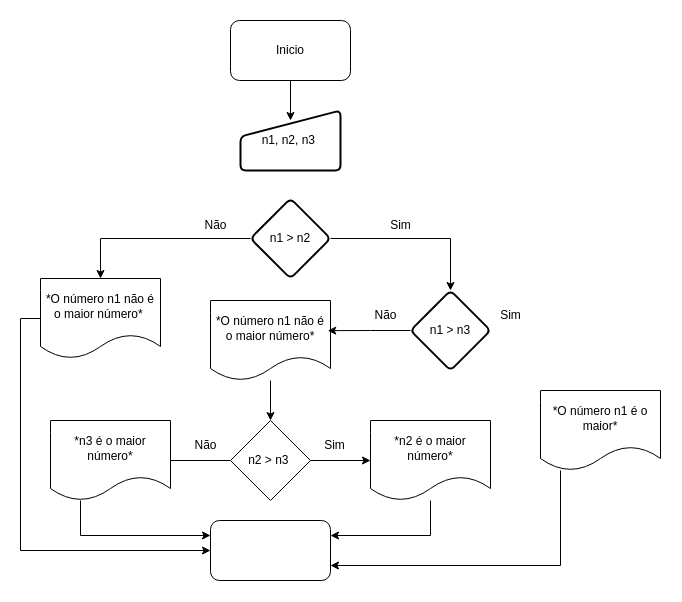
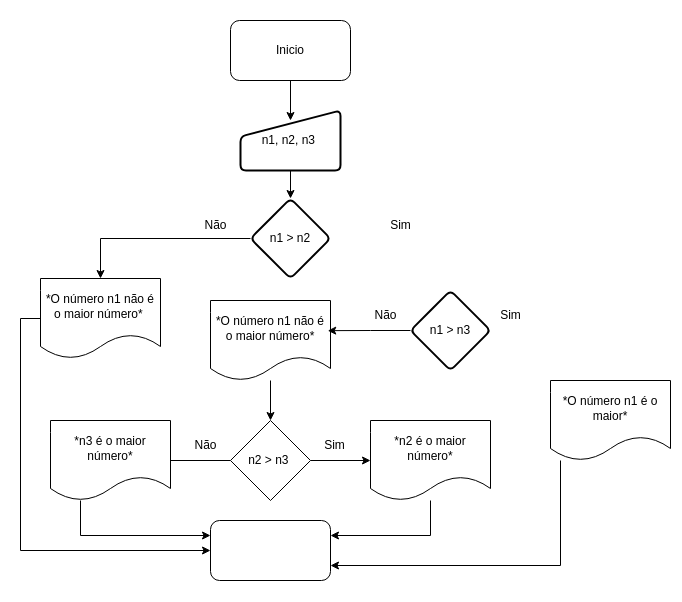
edge "n1, n2, n3" -> "n1 > n2": added
edge "n1 > n2" -> "n1 > n3": removed
node "*O número n1 é o maior*": moved (601, 431) -> (611, 421)
